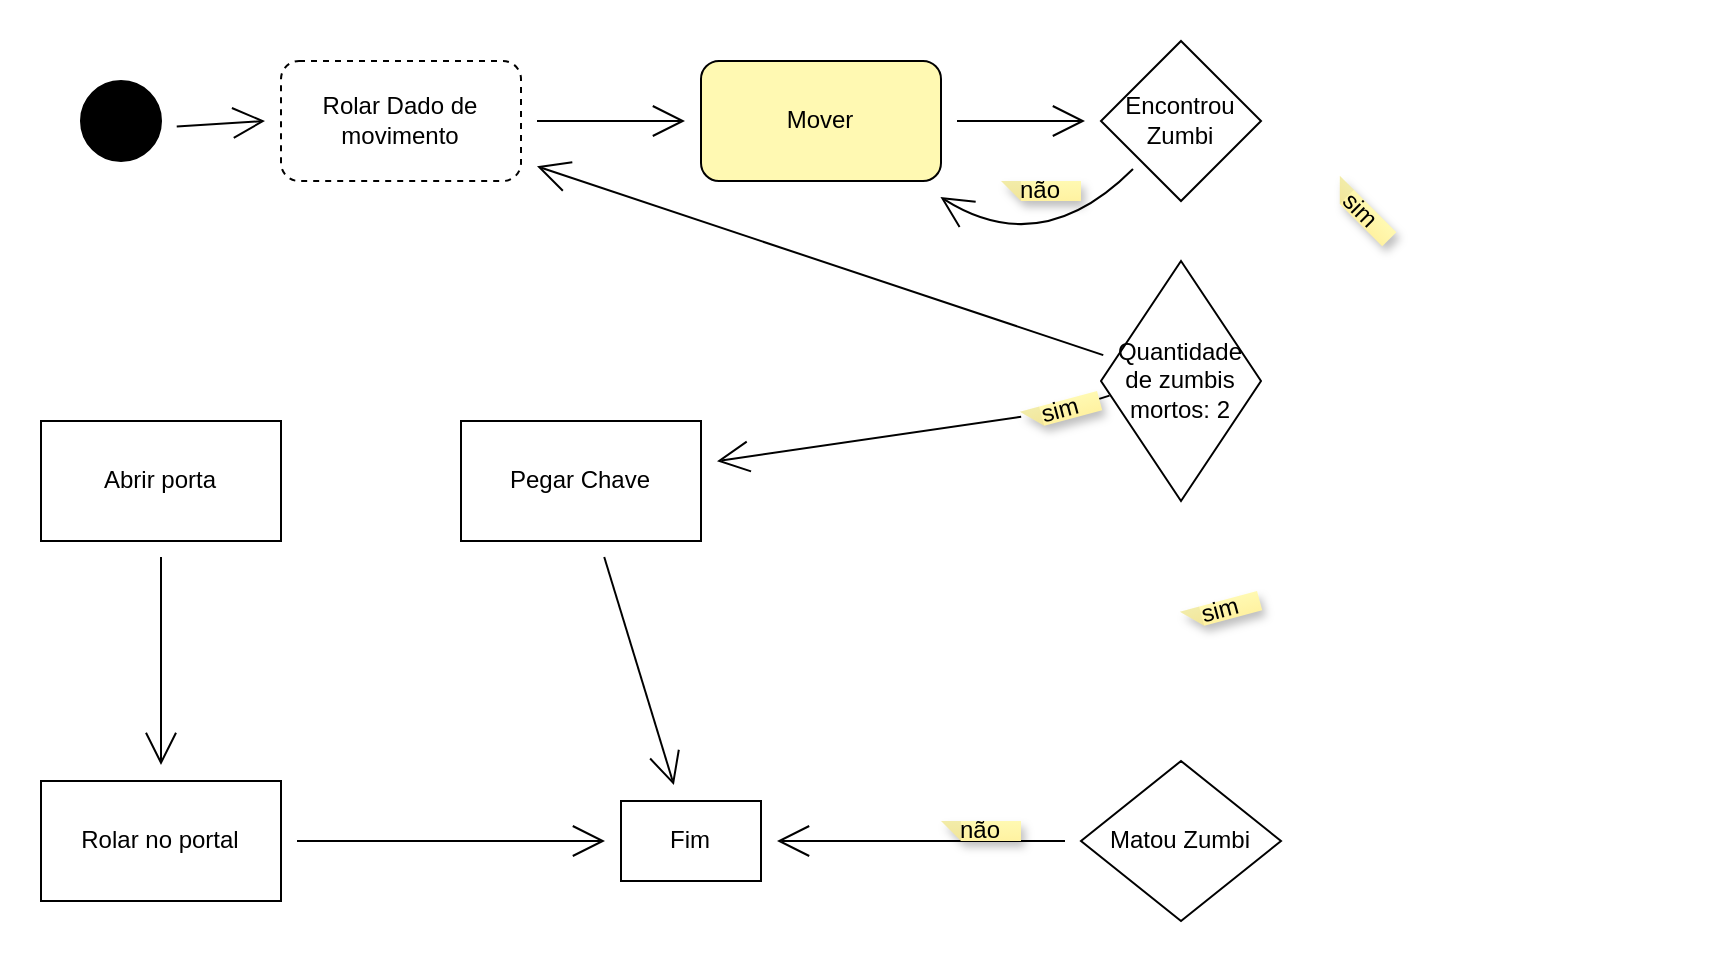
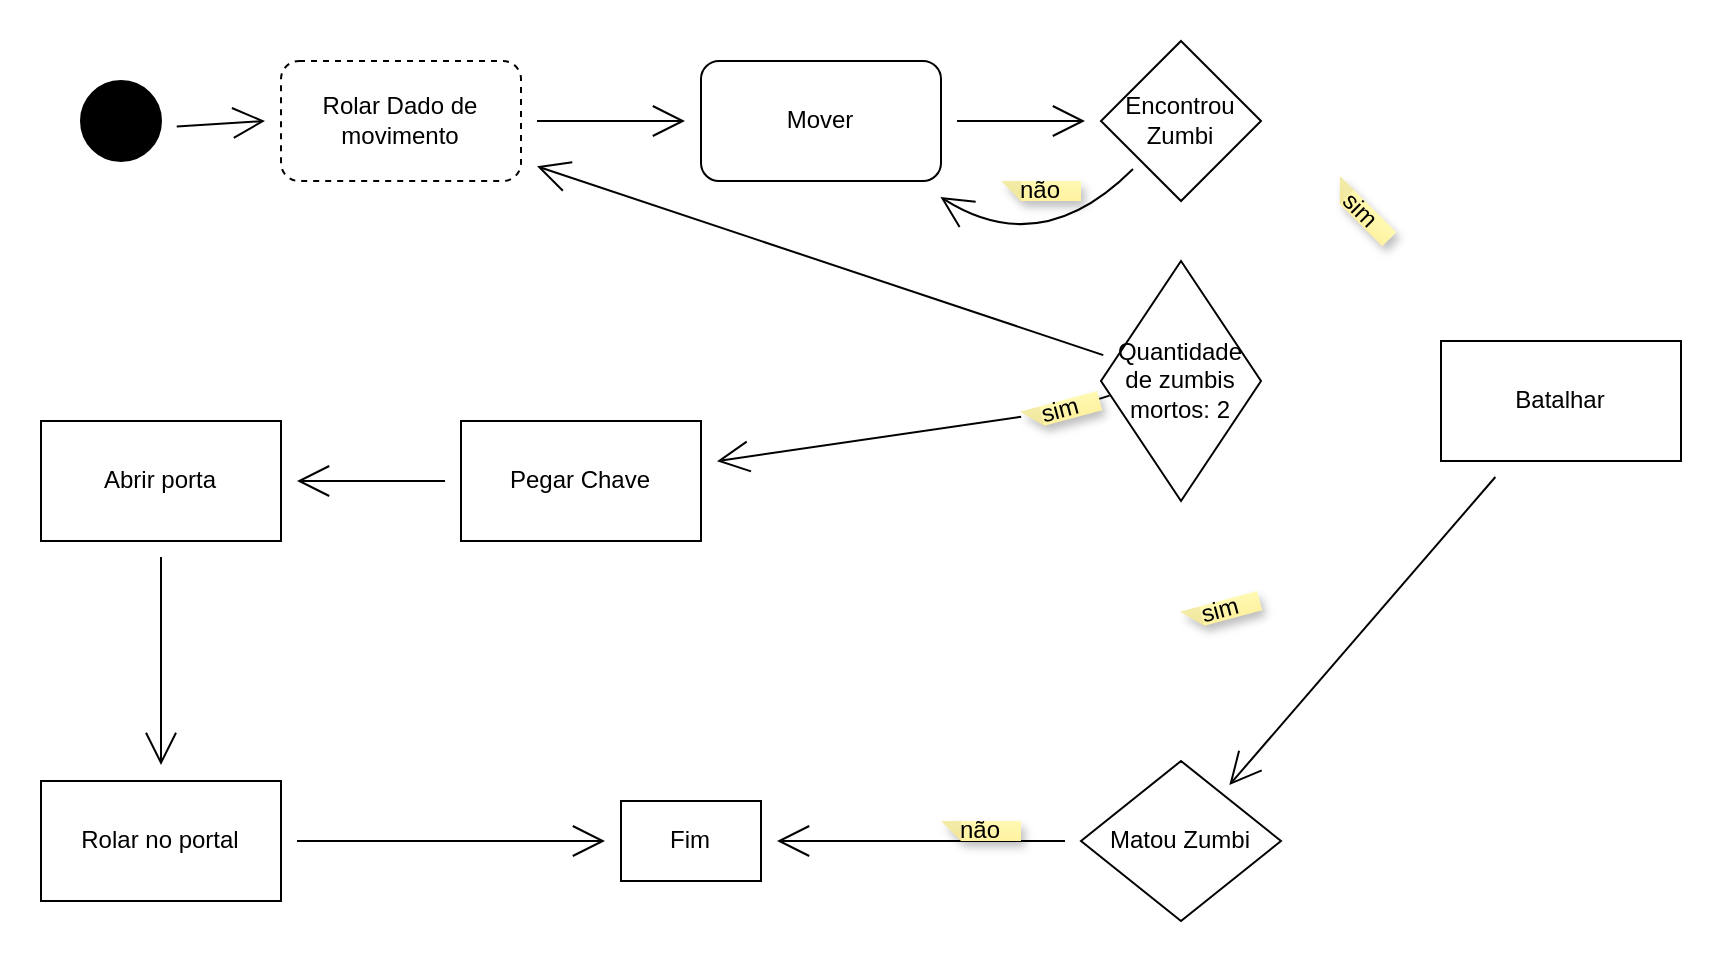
node "Mover": fillcolor #fff9b2 -> #ffffff
node "Batalhar": added
edge "Batalhar" -> "Matou Zumbi": added
edge "Pegar Chave" -> "Fim": now "Pegar Chave" -> "Abrir porta"
